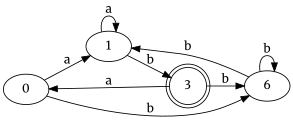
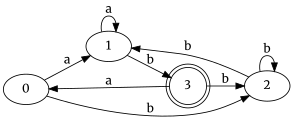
node "6": label "6" -> "2"
